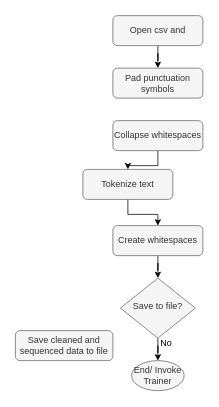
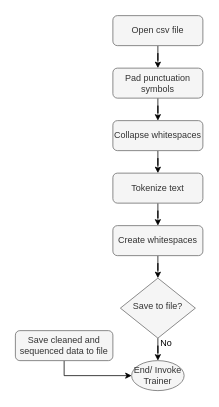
node "Open csv and": label "Open csv and" -> "Open csv file"
edge "Pad punctuation symbols" -> "Collapse whitespaces": added
node "Tokenize text": moved (128, 184) -> (158, 188)
edge "Save cleaned and sequenced data to file" -> "End/ Invoke Trainer": added
